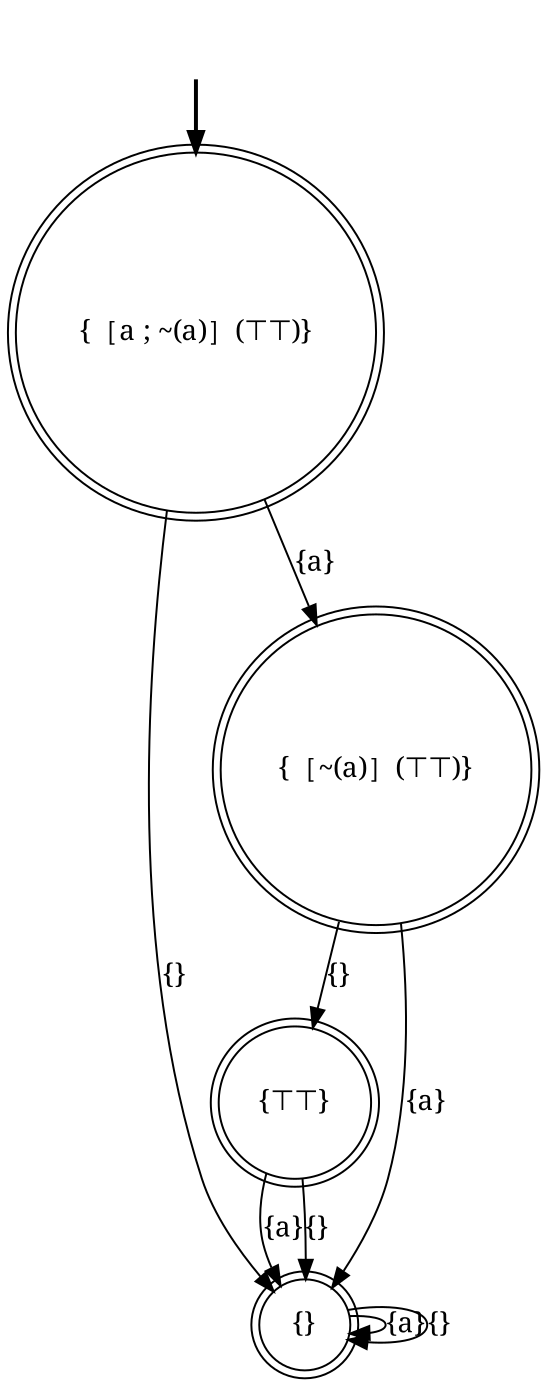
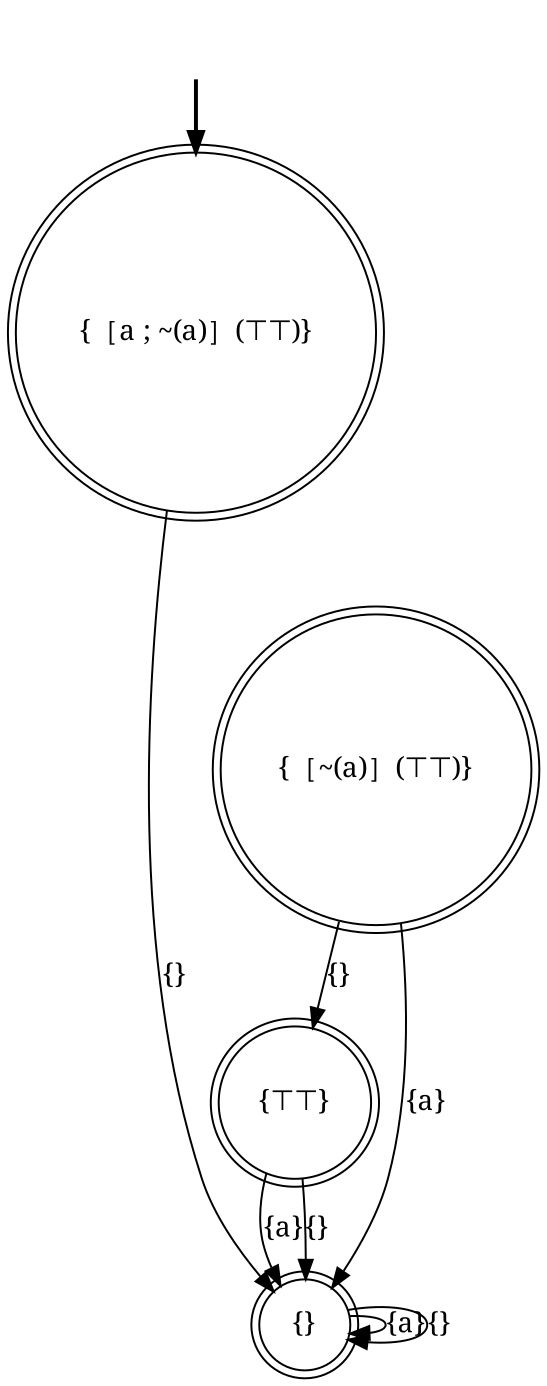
edge "{［a ; ~(a)］(⊤⊤)}" -> "{［~(a)］(⊤⊤)}": removed, label "{a}"
